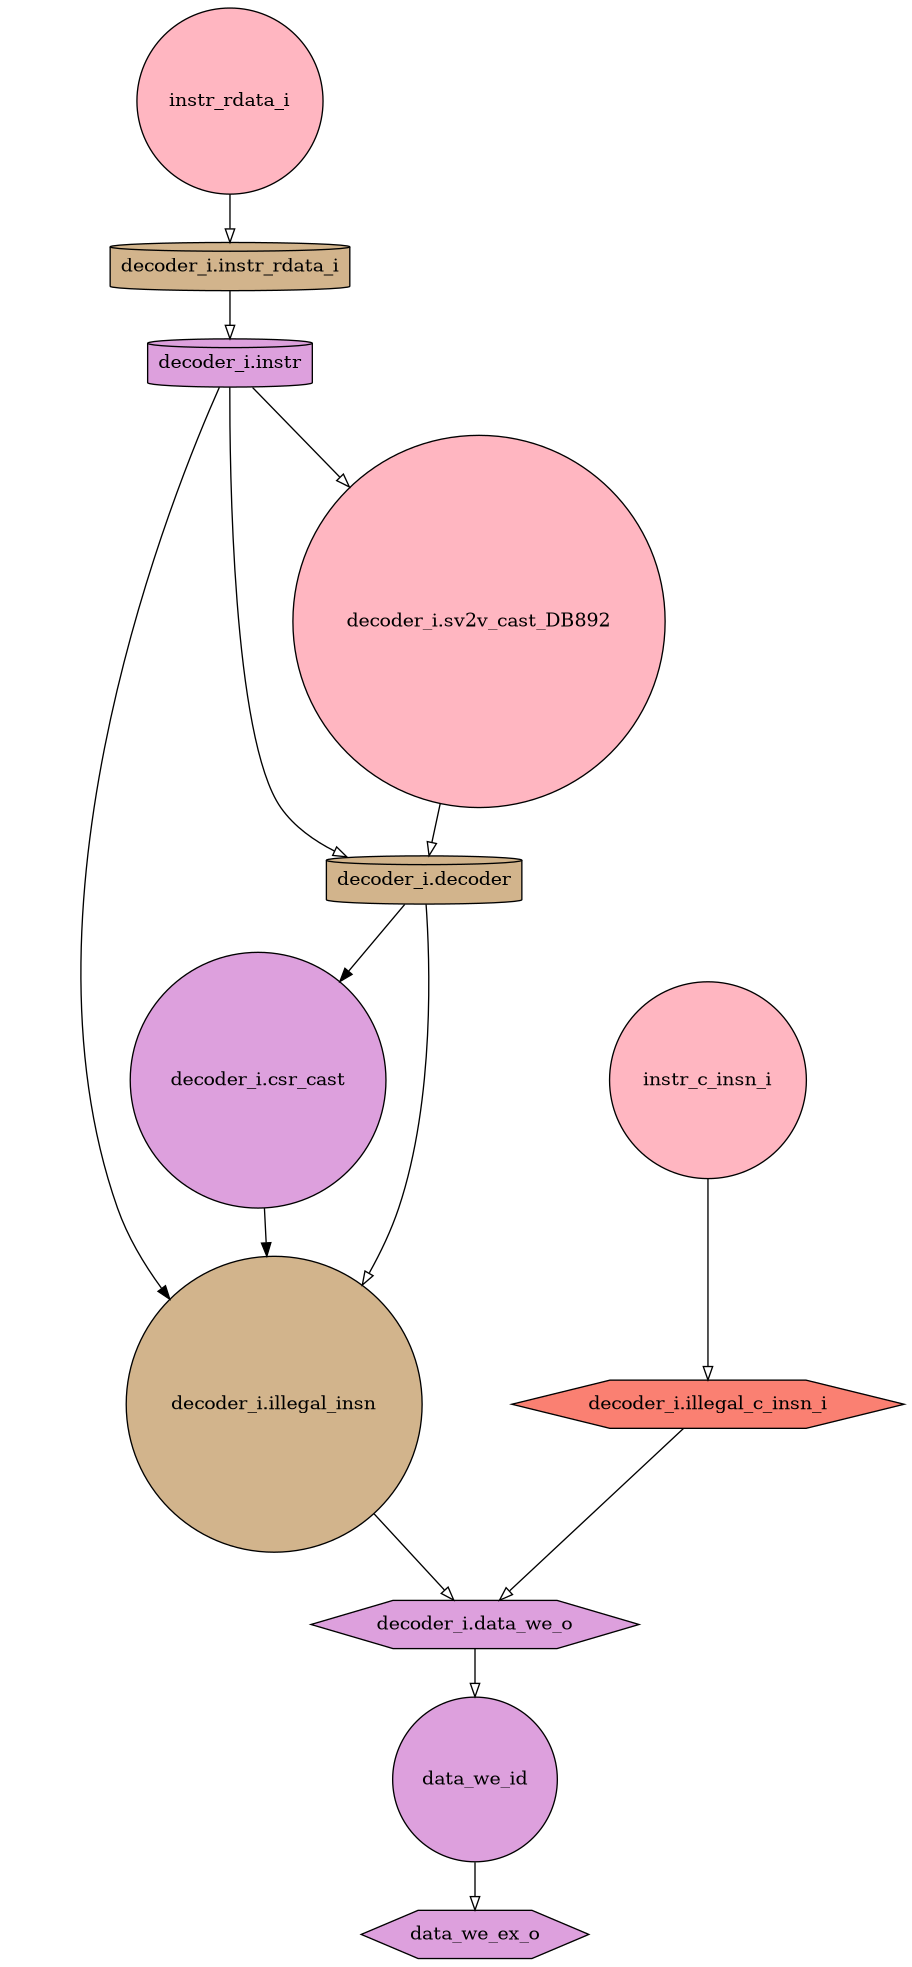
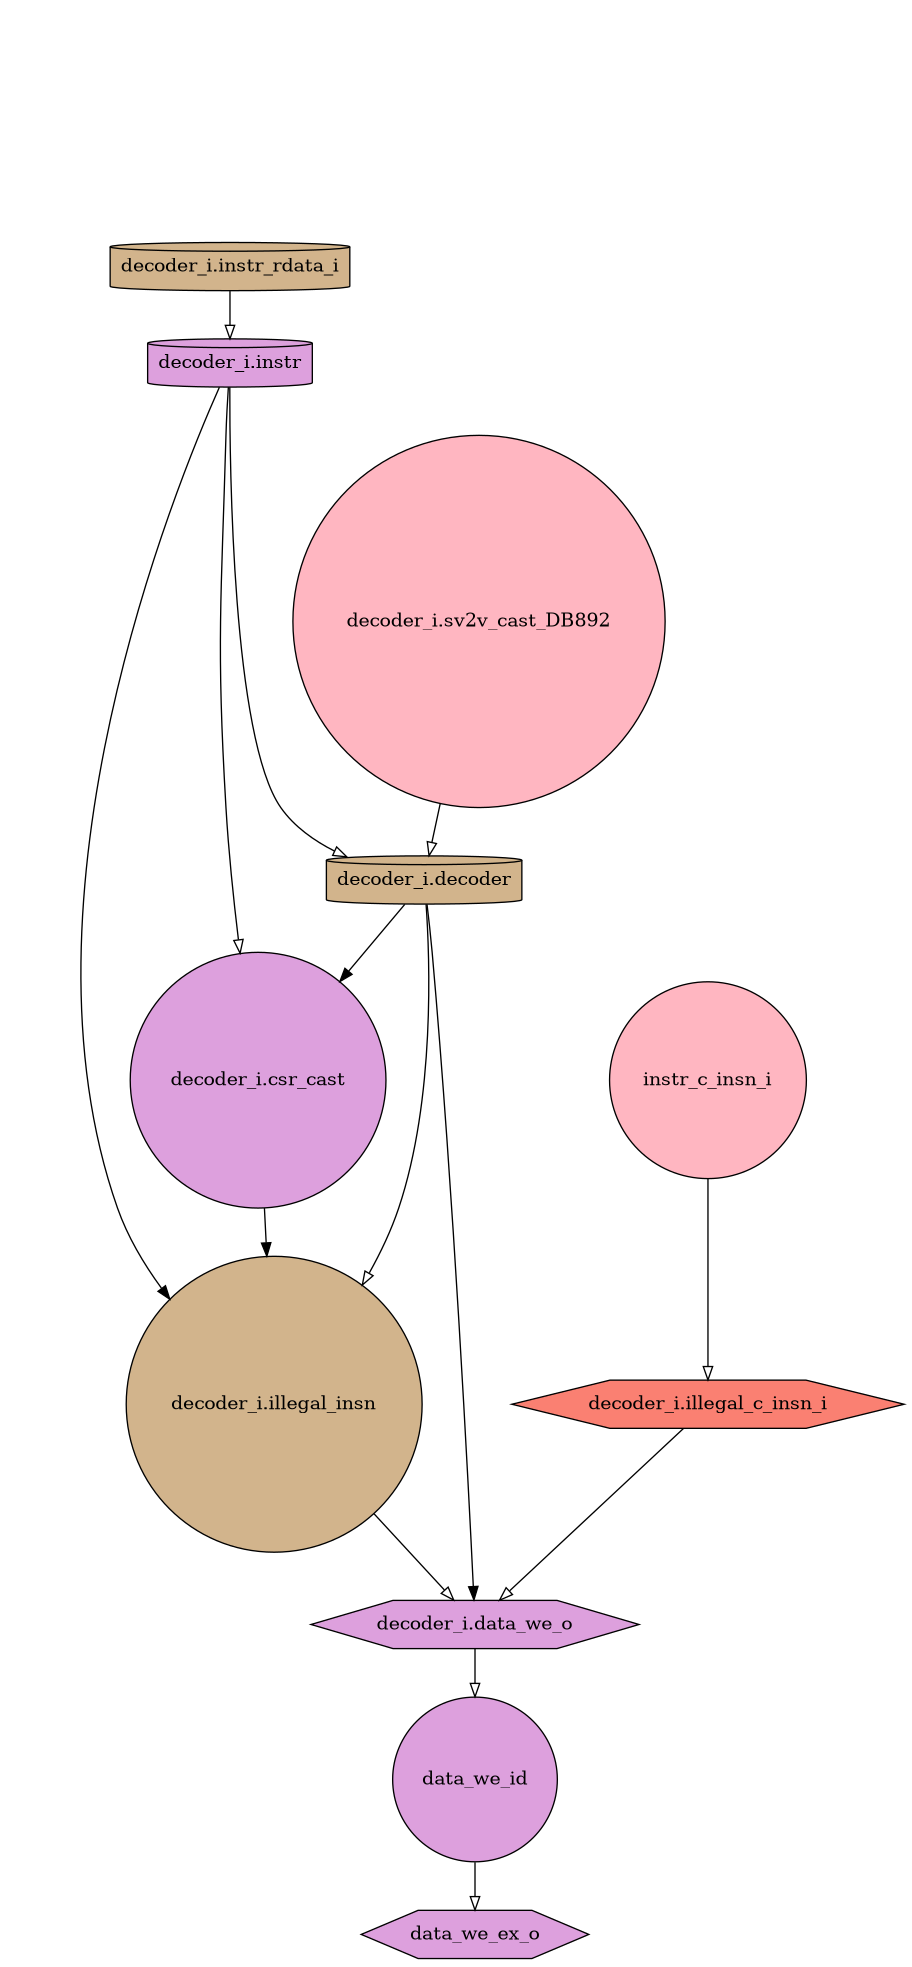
node "instr_rdata_i": removed
edge "decoder_i.instr" -> "decoder_i.sv2v_cast_DB892": now "decoder_i.instr" -> "decoder_i.csr_cast"
edge "decoder_i.decoder" -> "decoder_i.data_we_o": added
